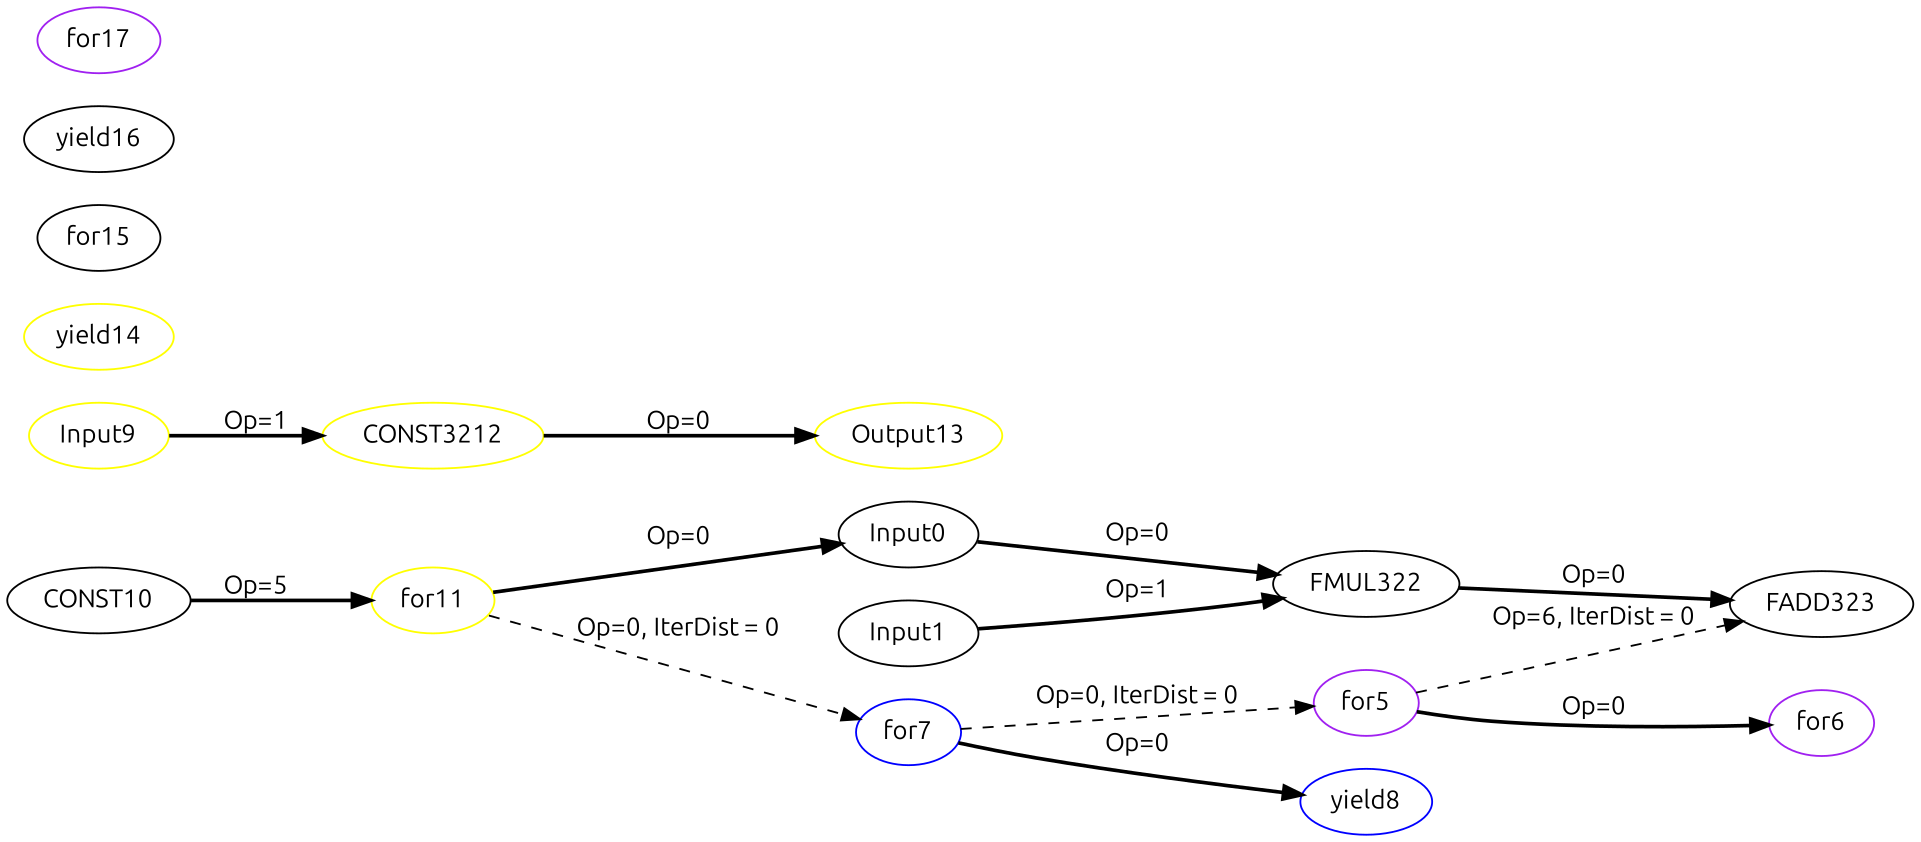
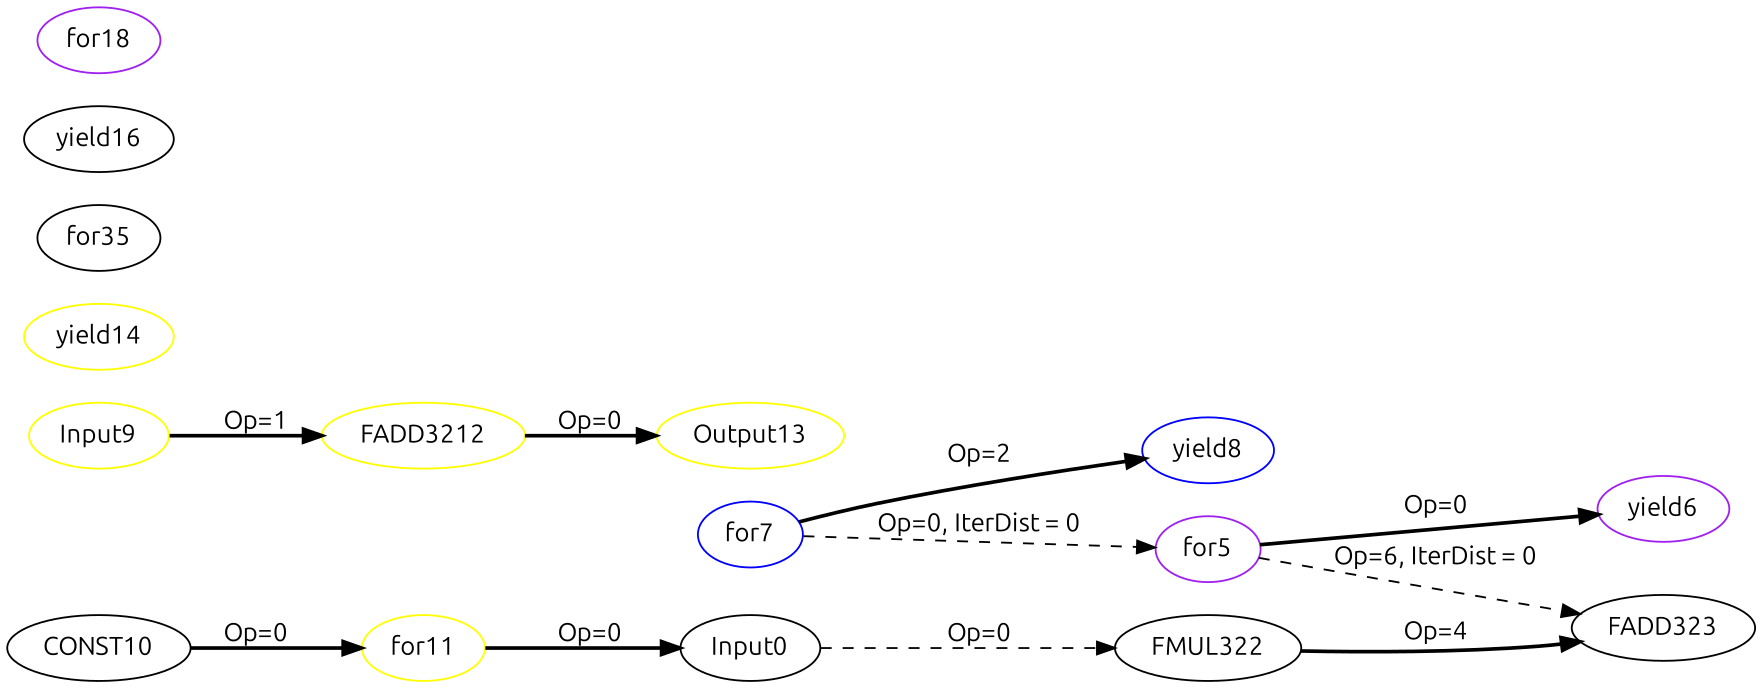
node "for17": label "for17" -> "for18"
node "for15": label "for15" -> "for35"
node "CONST3212": label "CONST3212" -> "FADD3212"
edge "Input0" -> "FMUL322": style bold -> dashed
edge "FMUL322" -> "FADD323": label "Op=0" -> "Op=4"
edge "CONST10" -> "for11": label "Op=5" -> "Op=0"
node "Input1": removed
edge "for11" -> "for7": removed, label "Op=0, IterDist = 0"
node "for6": label "for6" -> "yield6"
edge "for7" -> "yield8": label "Op=0" -> "Op=2"
